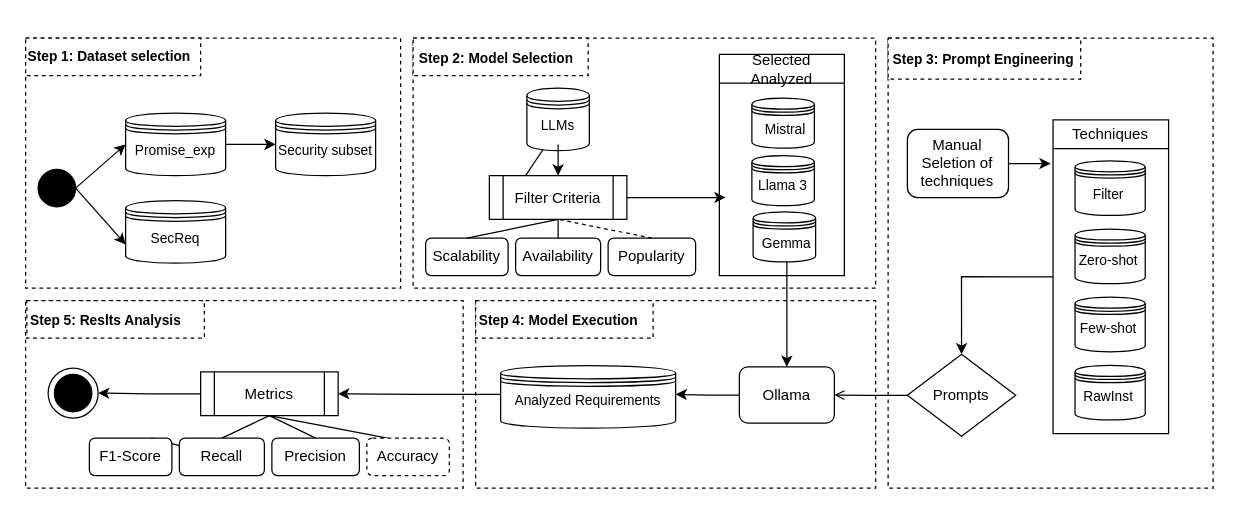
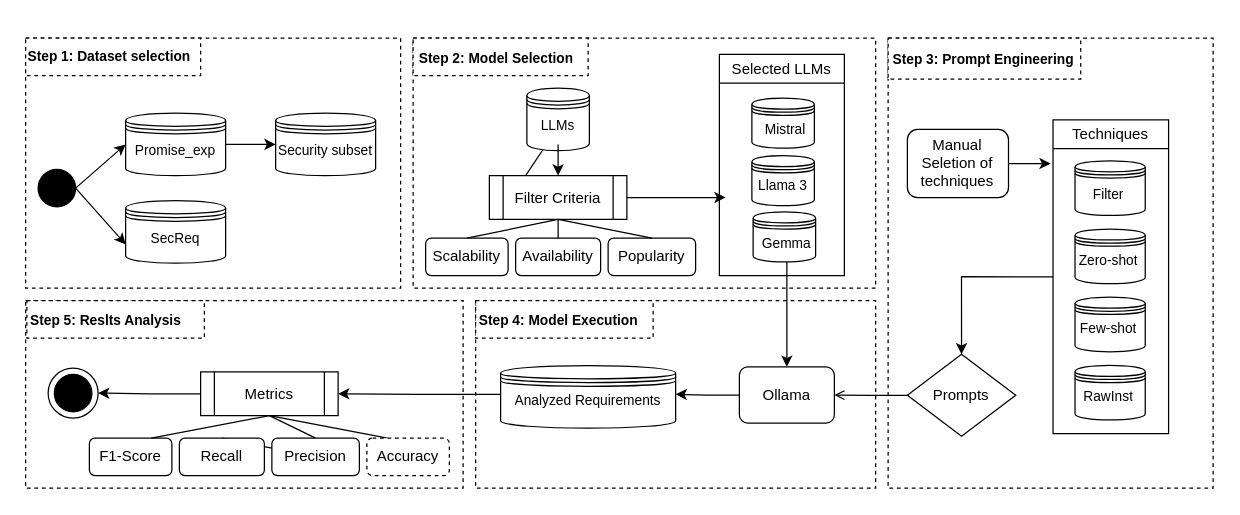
node "Selected Analyzed": label "Selected Analyzed" -> "Selected LLMs"
edge "Filter Criteria" -- "Popularity": style dashed -> solid
edge "Metrics" -- "Recall": now "Precision" -- "Recall"
edge "F1-Score" -- "Recall": now "F1-Score" -- "Metrics"
